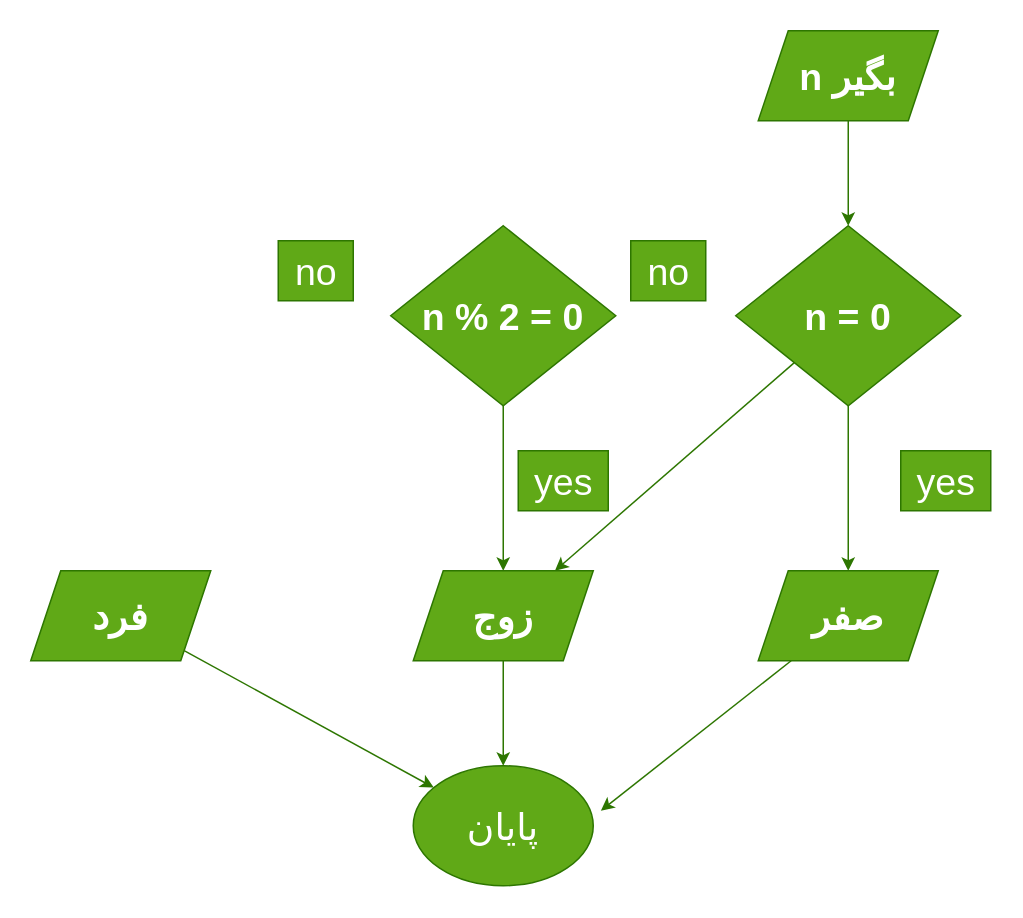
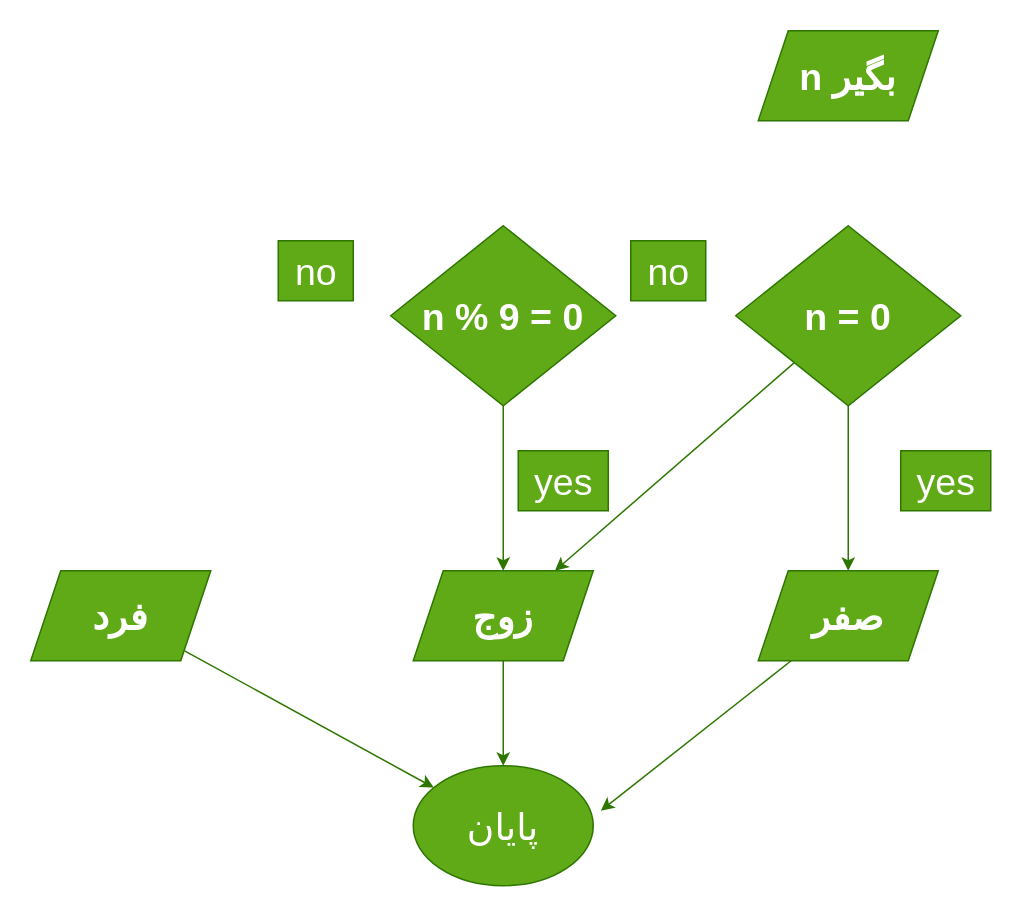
edge "n بگیر" -> "n = 0": removed
node "n % 2 = 0": label "n % 2 = 0" -> "n % 9 = 0"
